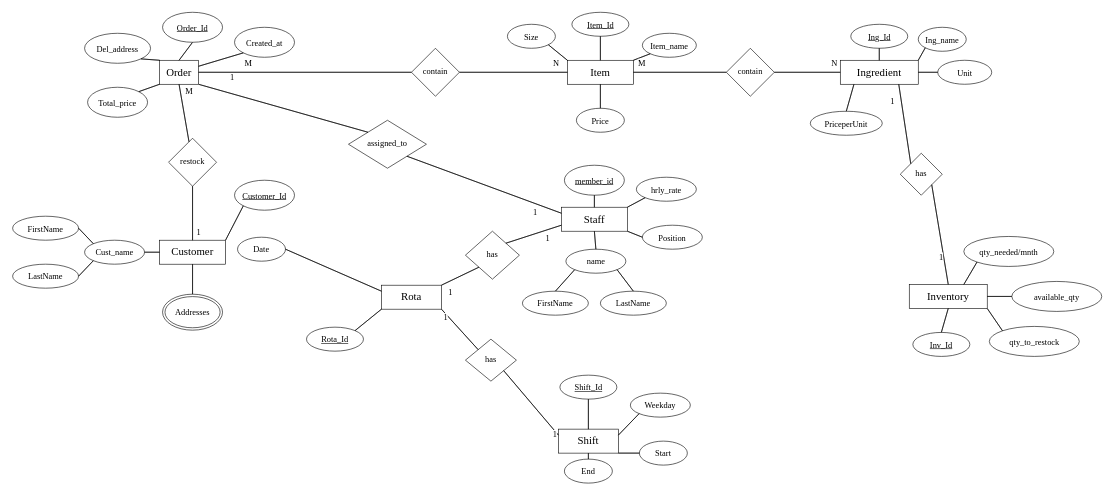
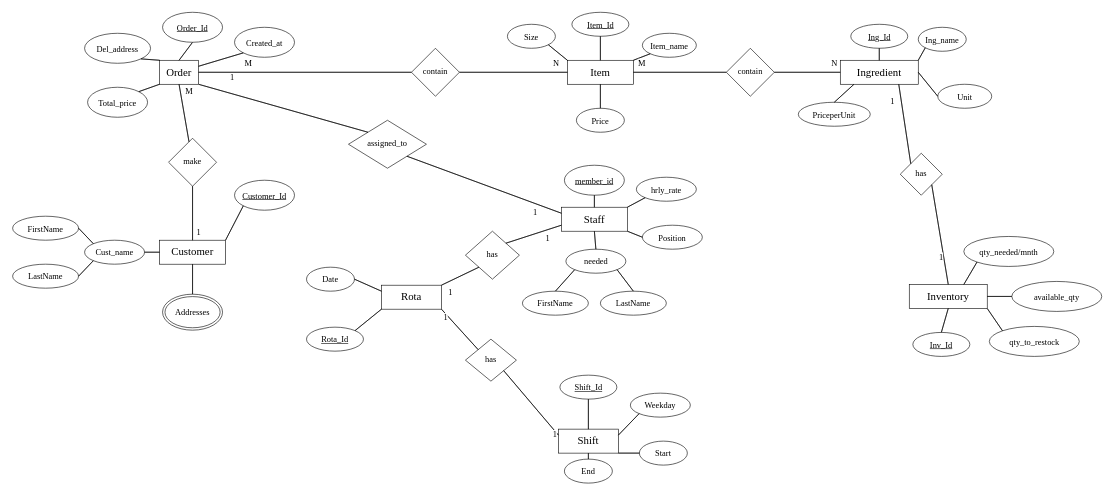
node "Unit": moved (965, 72) -> (965, 96)
node "PriceperUnit": moved (846, 123) -> (834, 114)
node "restock": label "restock" -> "make"
node "Date": moved (261, 249) -> (330, 279)
node "name": label "name" -> "needed"
